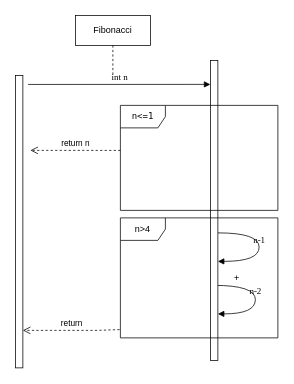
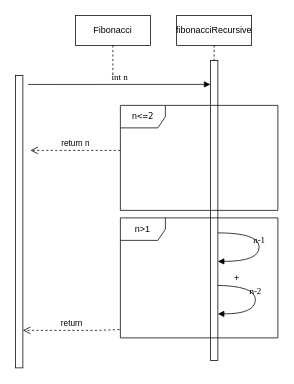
node "fibonacciRecursive": added
node "n<=1": label "n<=1" -> "n<=2"
node "n>4": label "n>4" -> "n>1"
